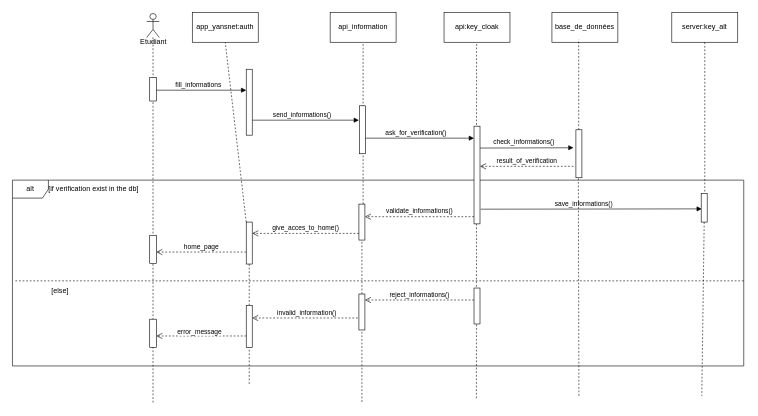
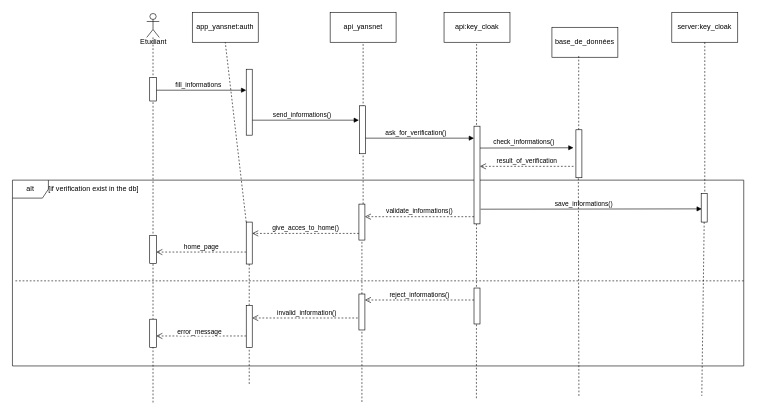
node "api_information": label "api_information" -> "api_yansnet"
node "base_de_données": moved (585, 27) -> (585, 42)
node "server:key_alt": label "server:key_alt" -> "server:key_cloak"
node "[else]": removed
